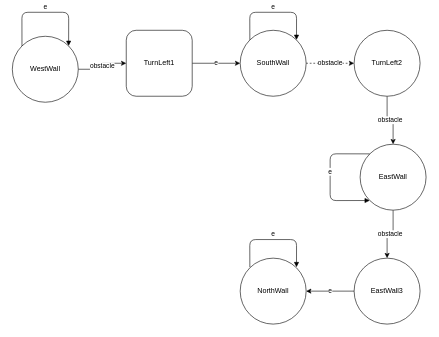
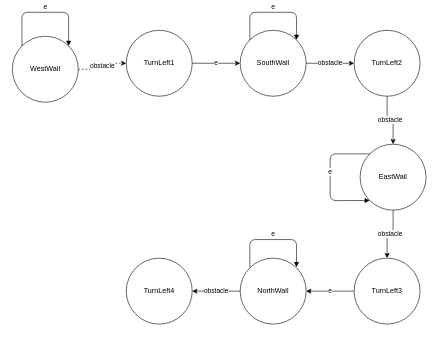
node "TurnLeft1": shape rounded rectangle -> ellipse
edge "SouthWall" -> "TurnLeft2": style dashed -> solid
edge "WestWall" -> "TurnLeft1": style solid -> dashed
node "TurnLeft4": added
edge "NorthWall" -> "TurnLeft4": added, label "obstacle"
node "EastWall3": label "EastWall3" -> "TurnLeft3"
